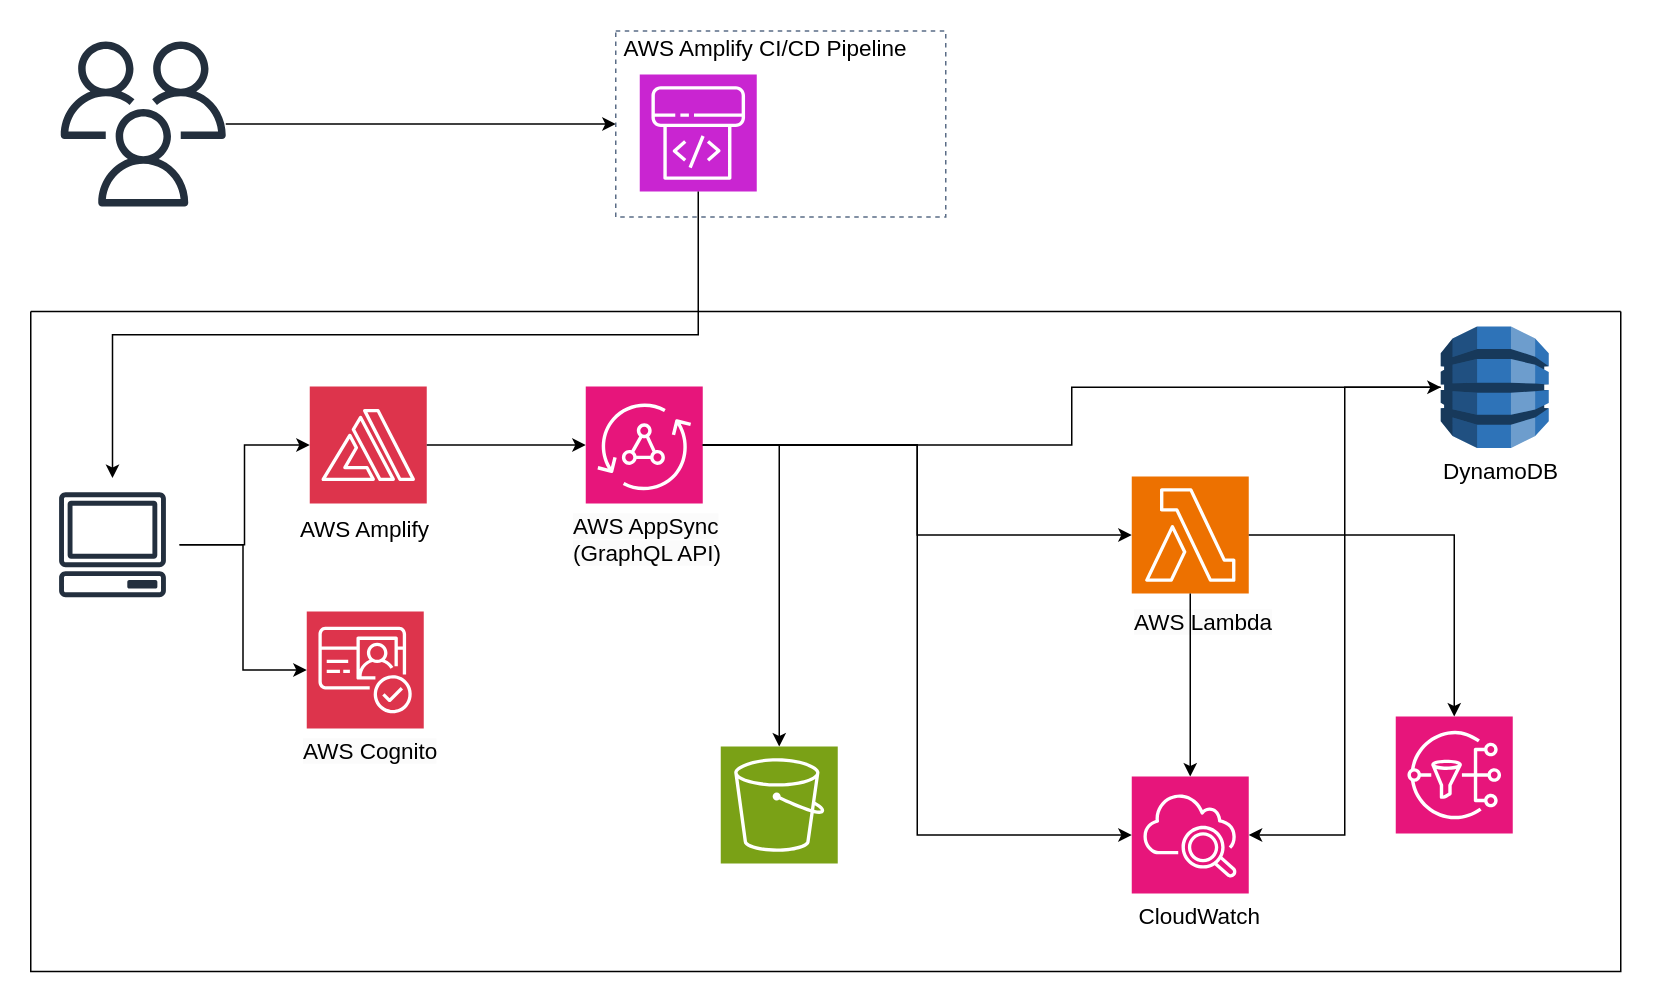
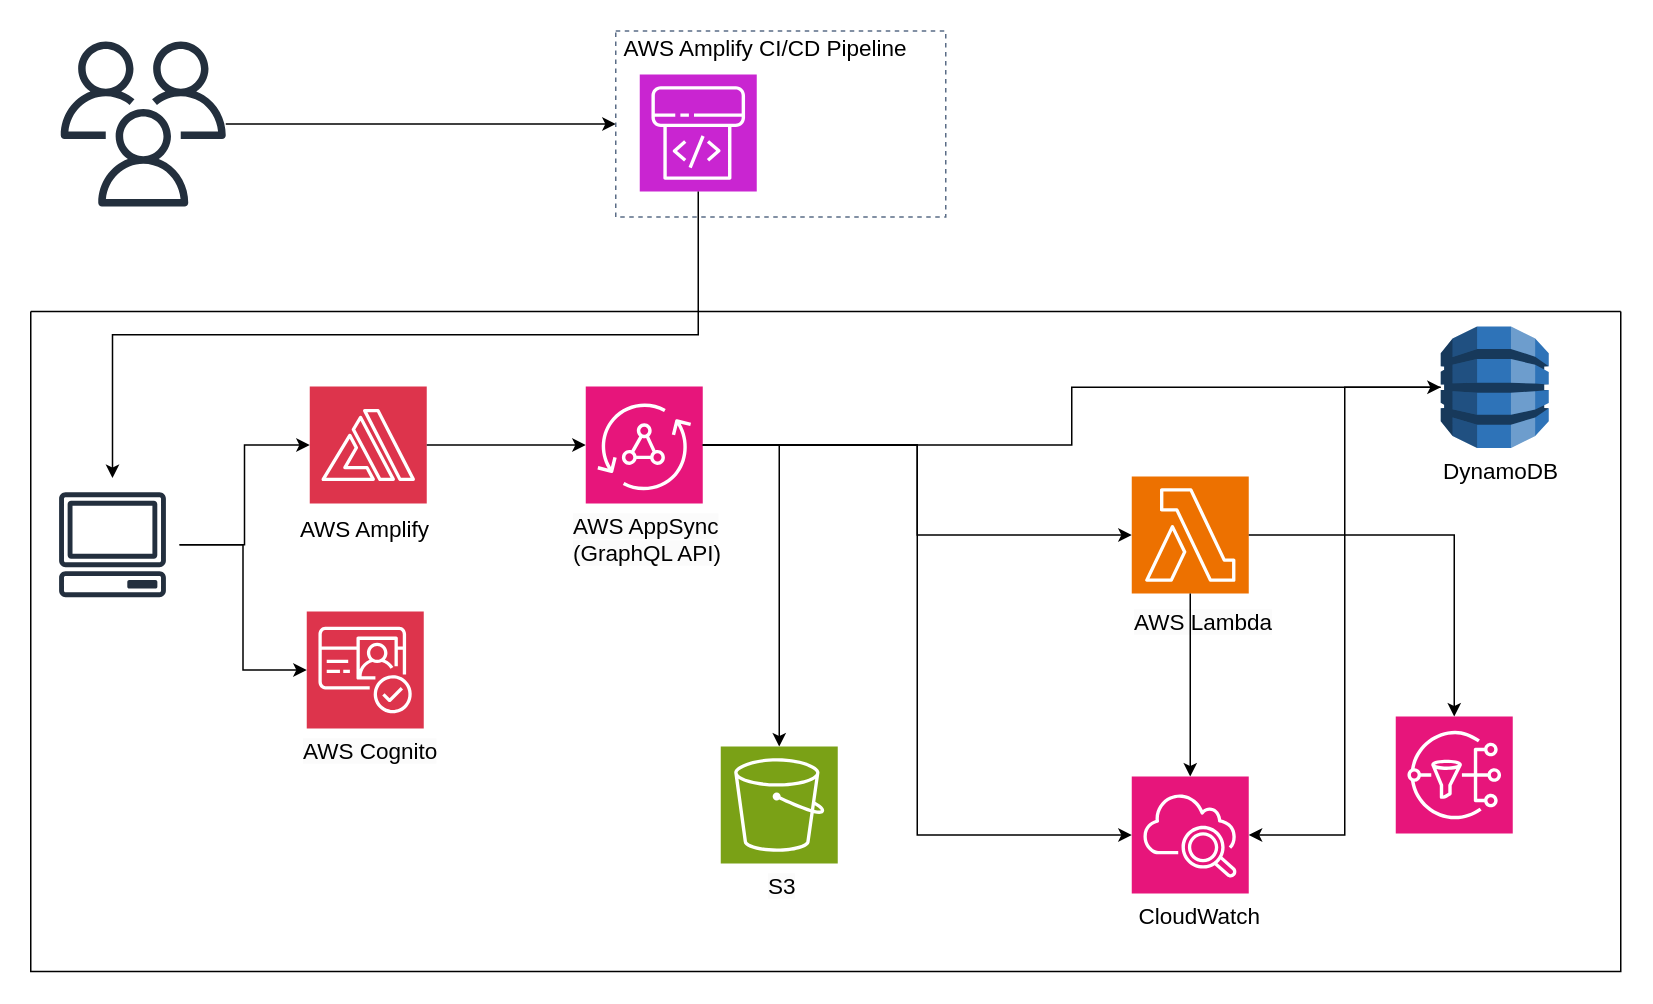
node "S3": added
